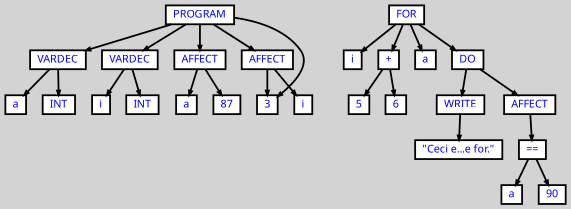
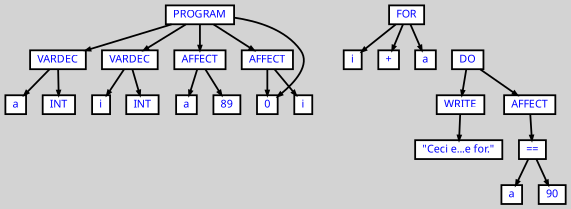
edge "FOR" -> "DO": removed
node "87": label "87" -> "89"
node "3": label "3" -> "0"
node "5": removed
node "6": removed
